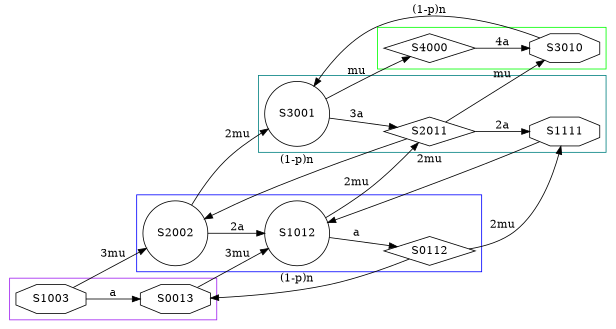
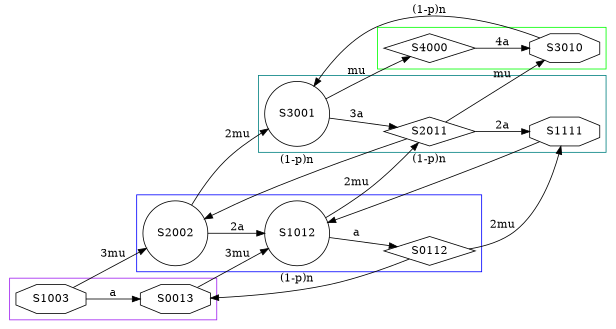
edge "S1111" -> "S1012": label "2mu" -> "(1-p)n"
